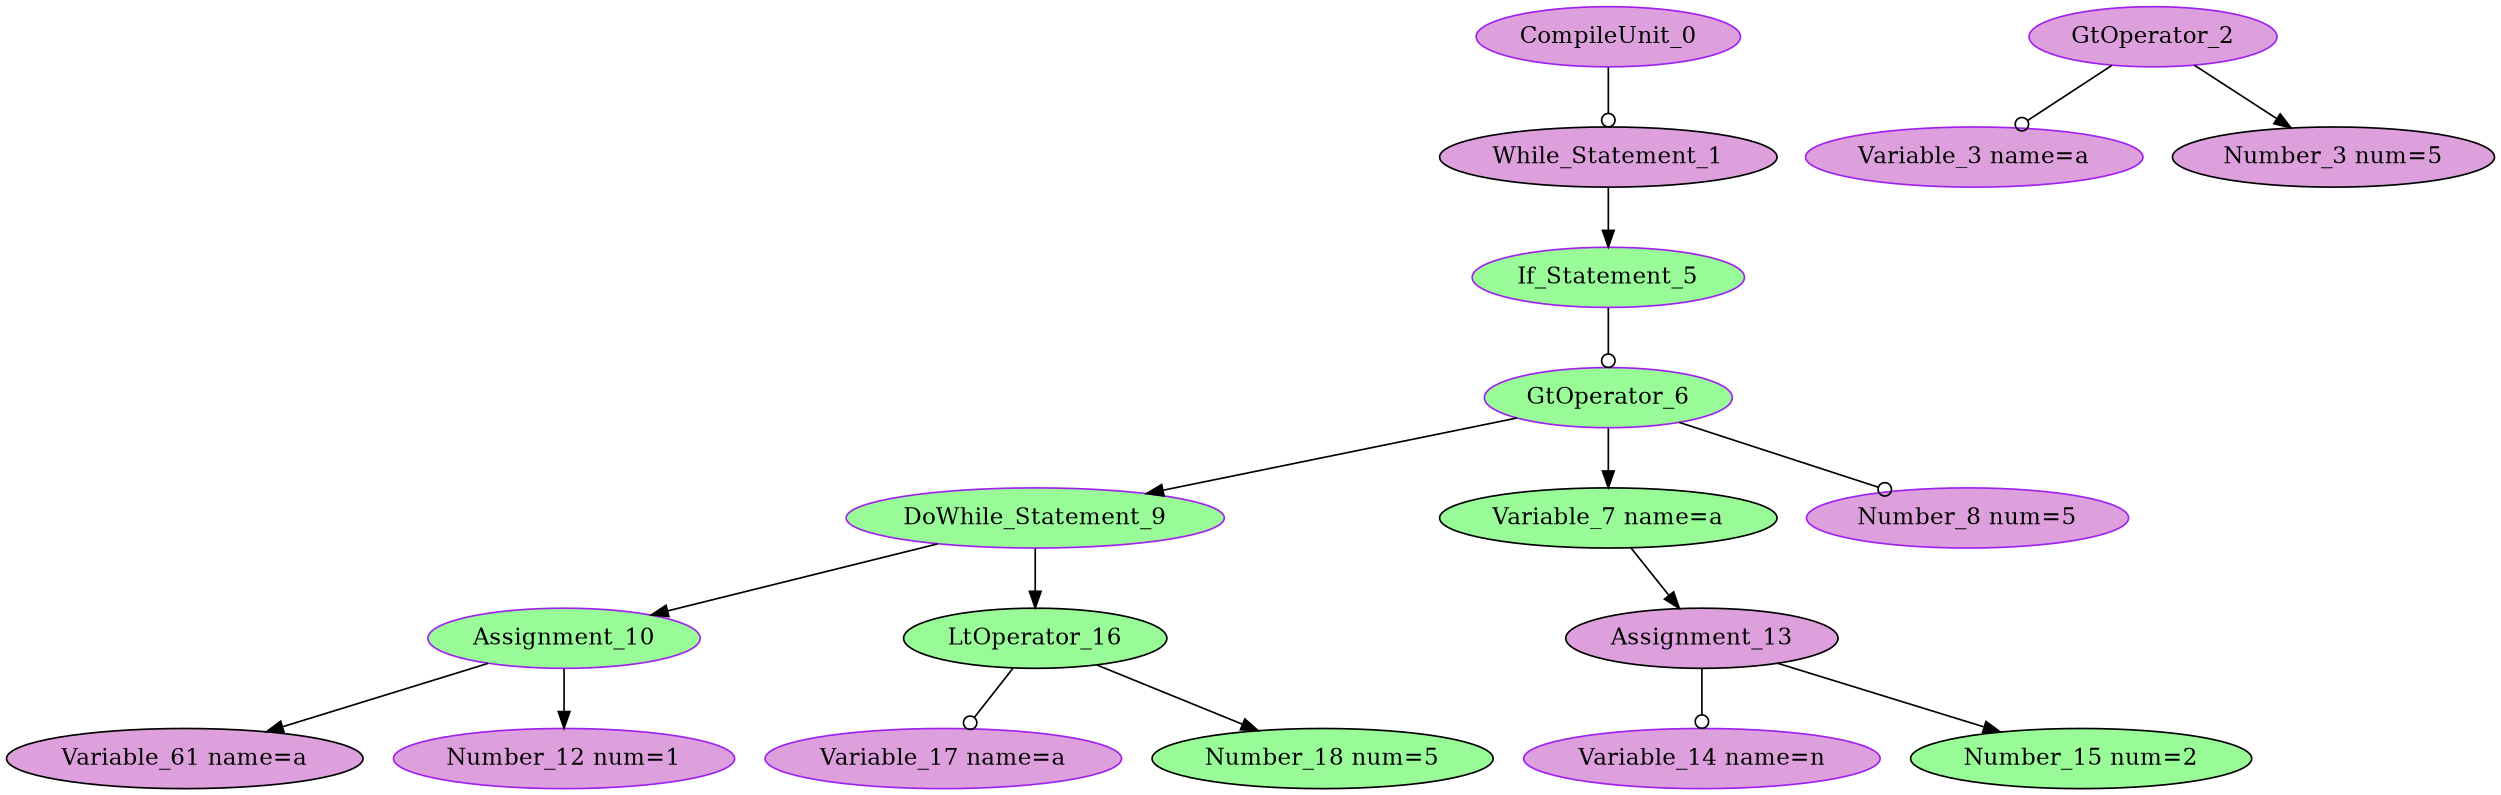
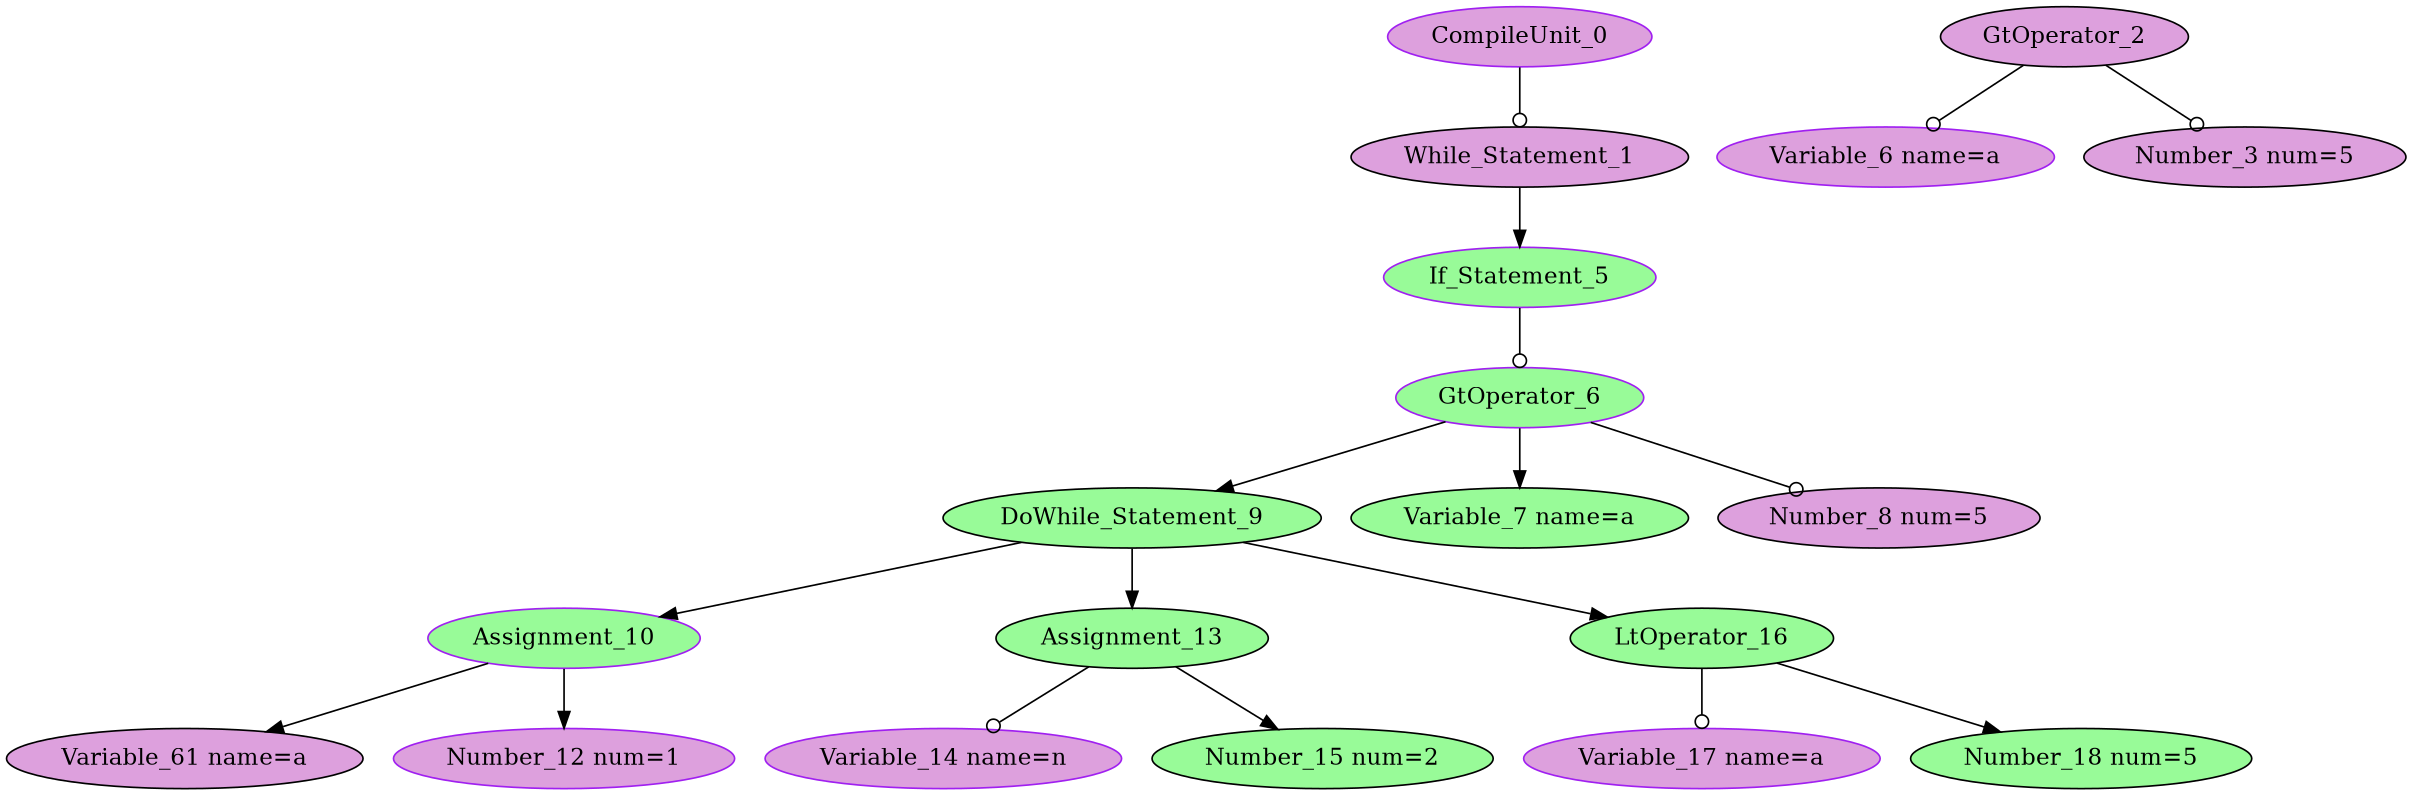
node "GtOperator_2": color purple -> black
edge "GtOperator_2" -> "Number_3 num=5": arrowhead normal -> odot
node "Variable_3 name=a": label "Variable_3 name=a" -> "Variable_6 name=a"
node "DoWhile_Statement_9": color purple -> black
node "Number_8 num=5": color purple -> black
edge "Variable_7 name=a" -> "Assignment_13": now "DoWhile_Statement_9" -> "Assignment_13"
node "Assignment_13": fillcolor plum -> palegreen
